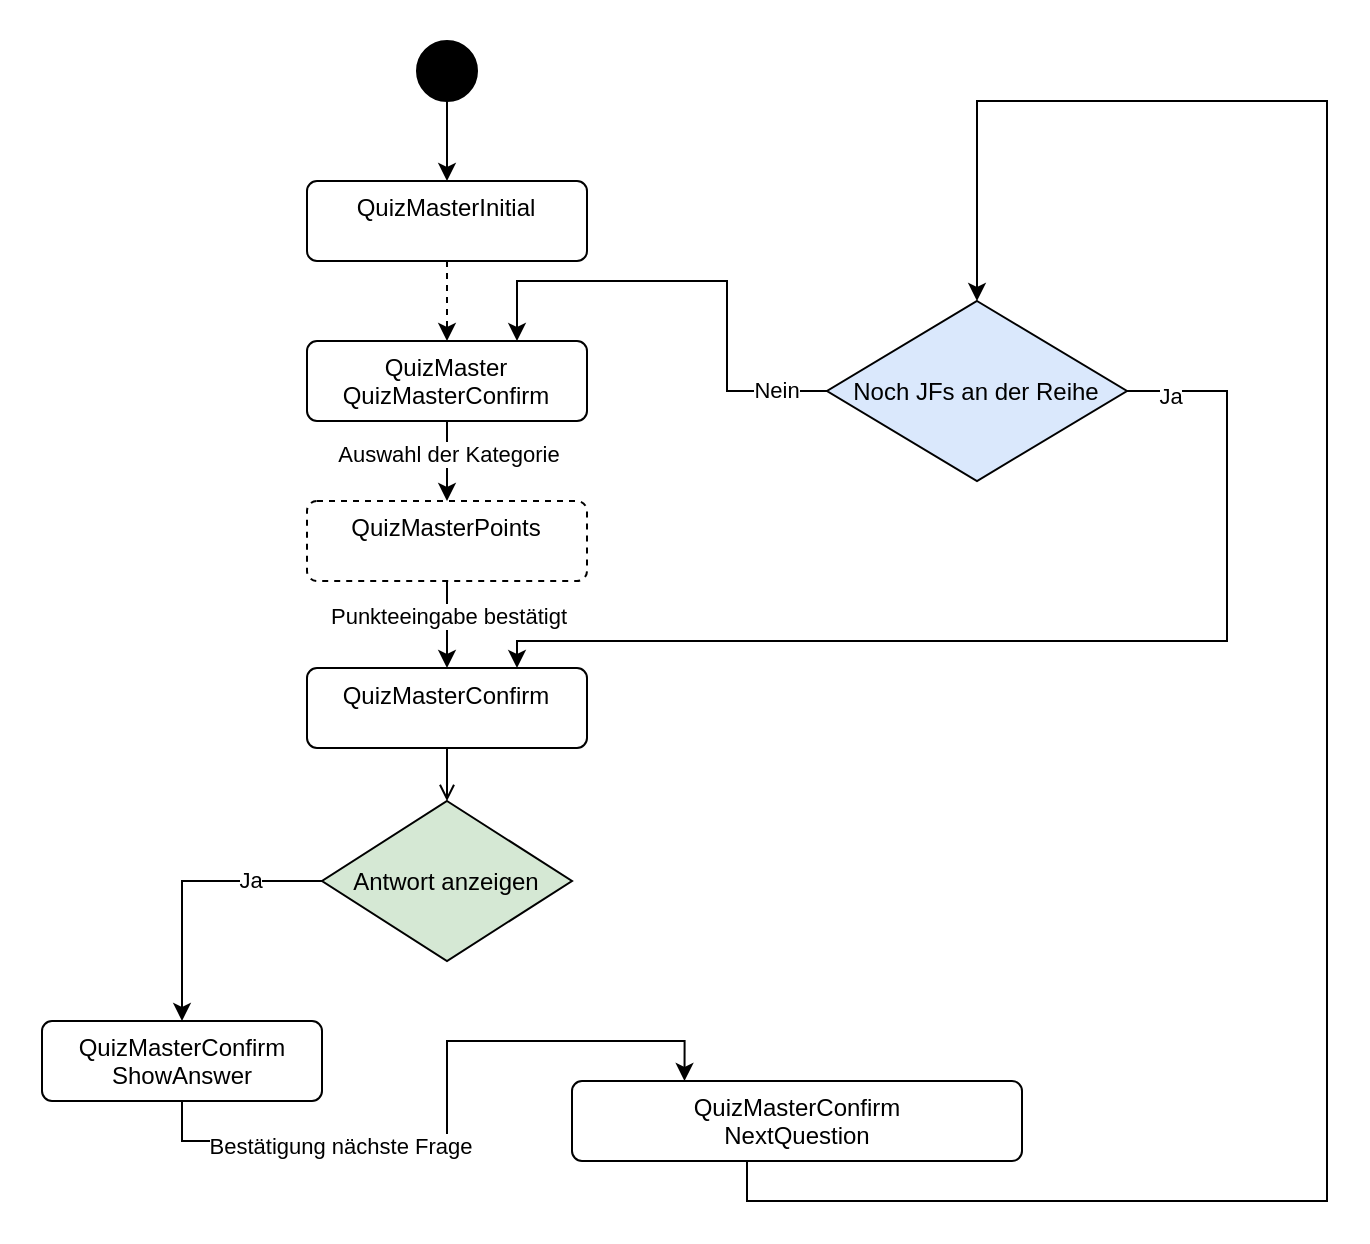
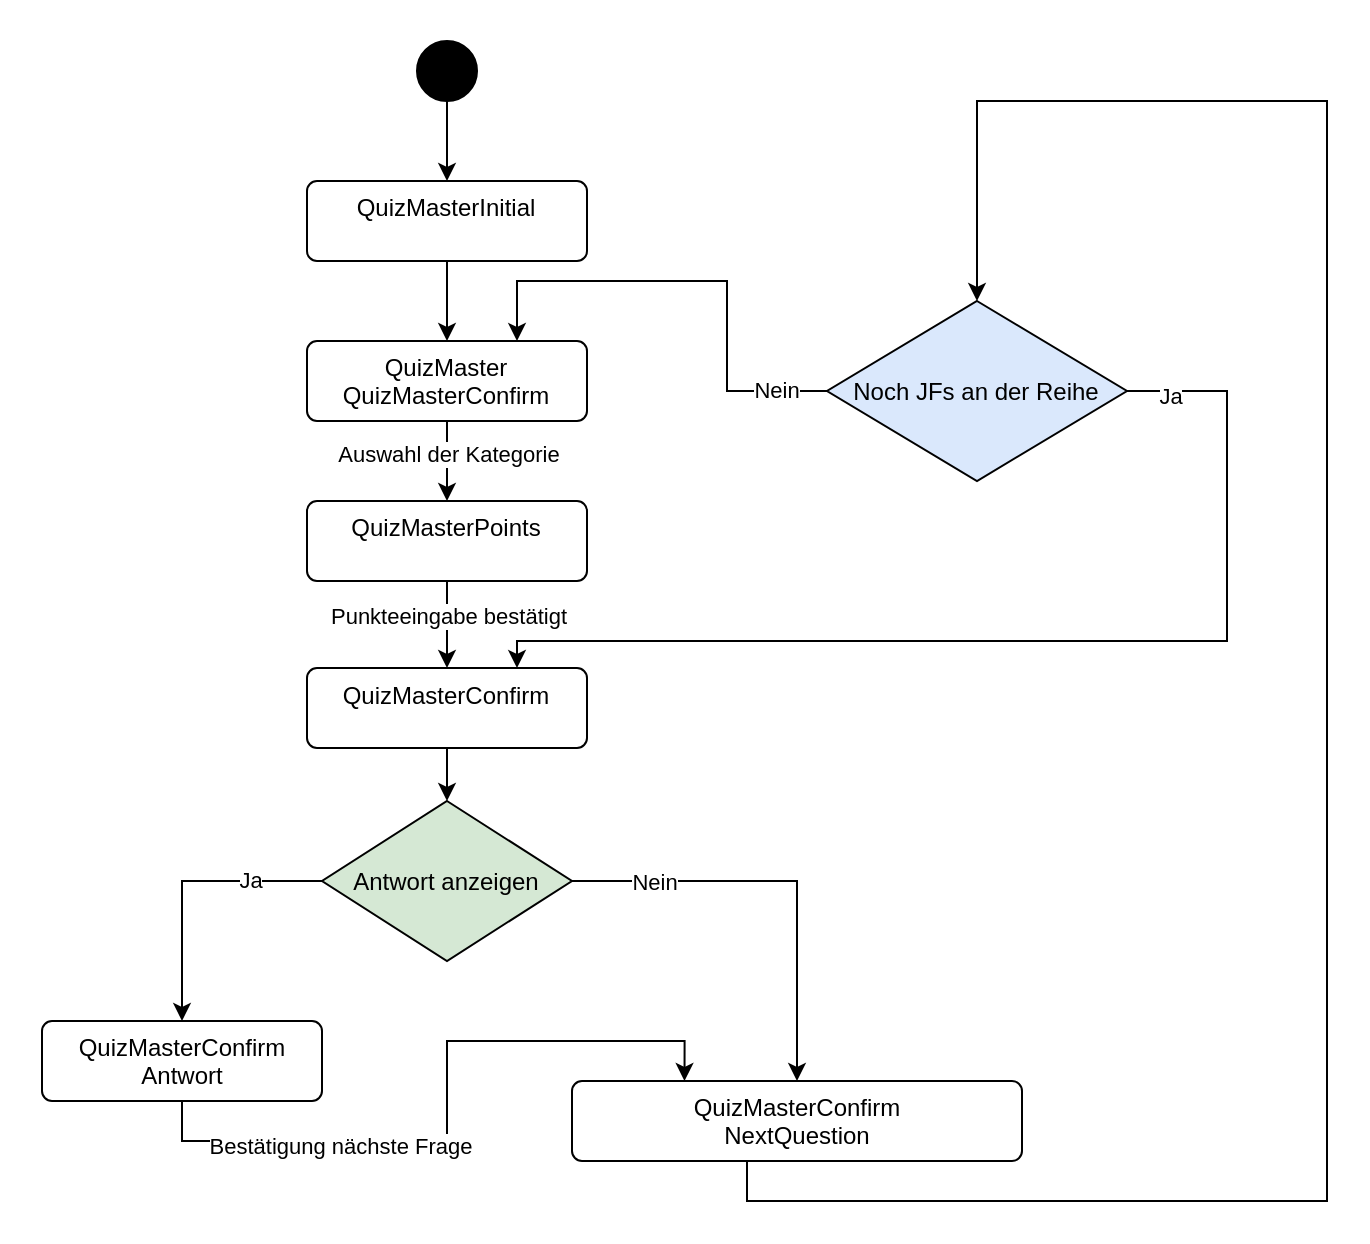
edge "QuizMasterInitial" -> "QuizMaster QuizMasterConfirm": style dashed -> solid
node "QuizMasterPoints": style dashed -> solid
edge "QuizMasterConfirm" -> "Antwort anzeigen": arrowhead open -> classic
edge "Antwort anzeigen" -> "QuizMasterConfirm NextQuestion": added, label "Nein"
node "QuizMasterConfirm ShowAnswer": label "QuizMasterConfirm ShowAnswer" -> "QuizMasterConfirm Antwort"
